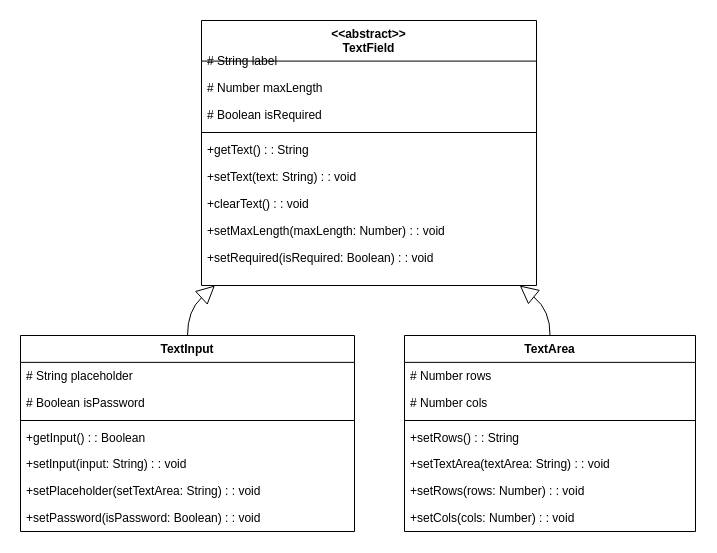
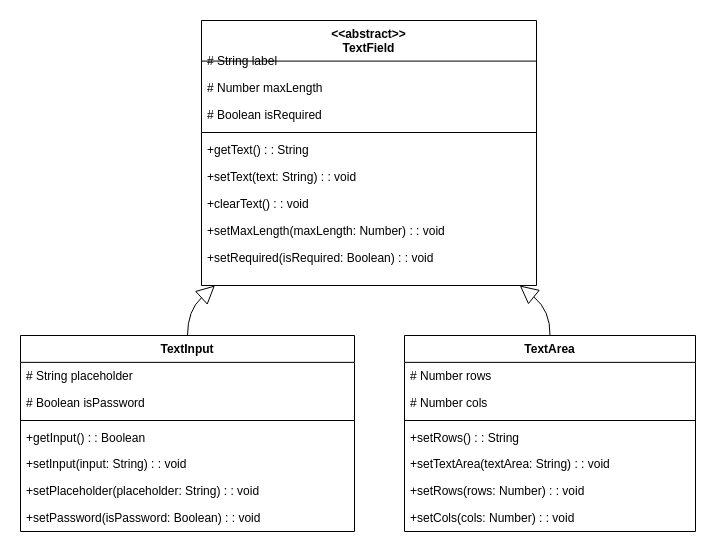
node "+setPlaceholder(setTextArea: String) : : void": label "+setPlaceholder(setTextArea: String) : : void" -> "+setPlaceholder(placeholder: String) : : void"
